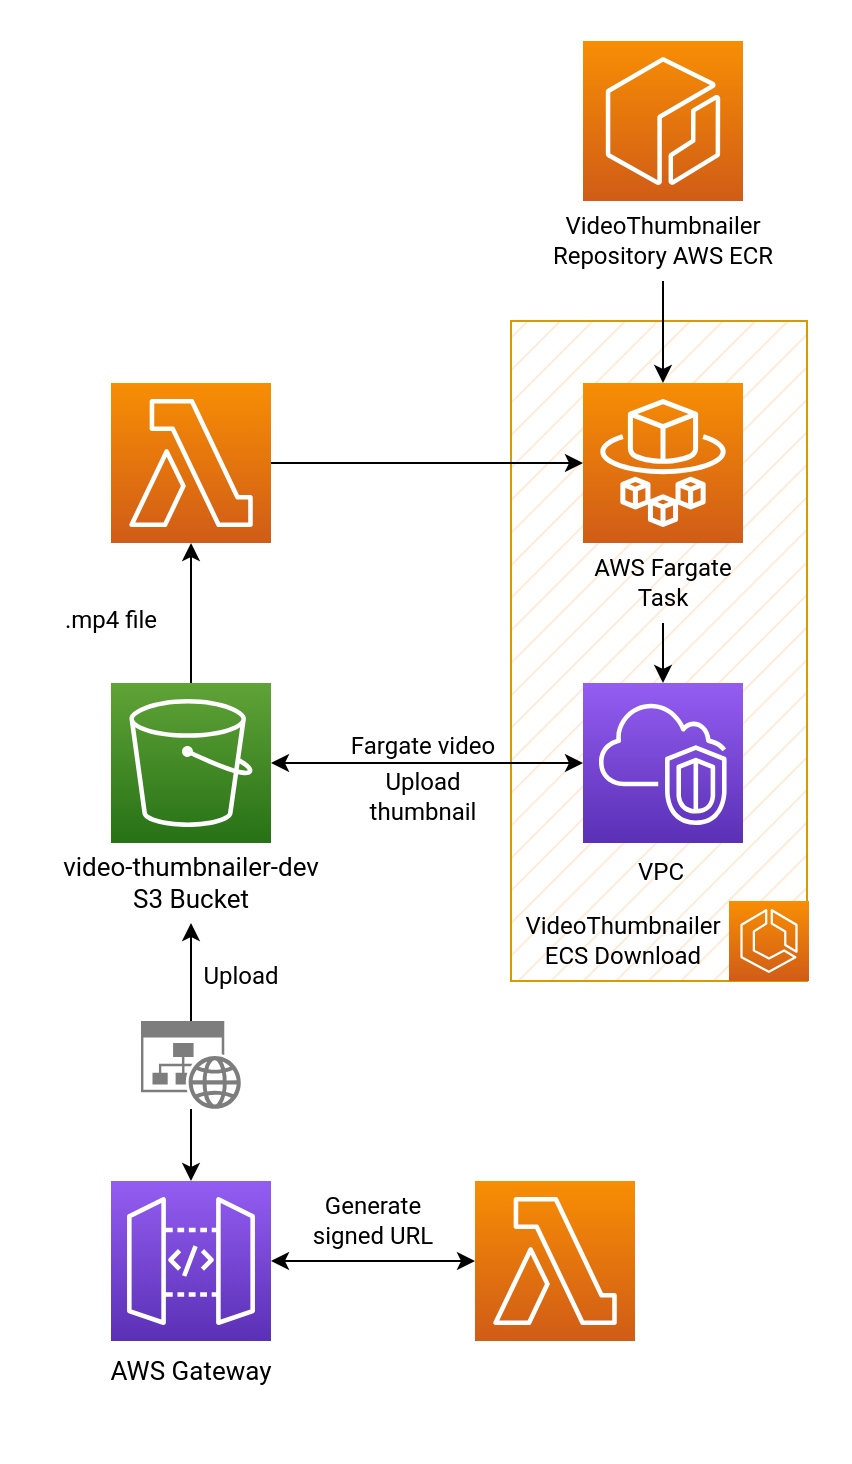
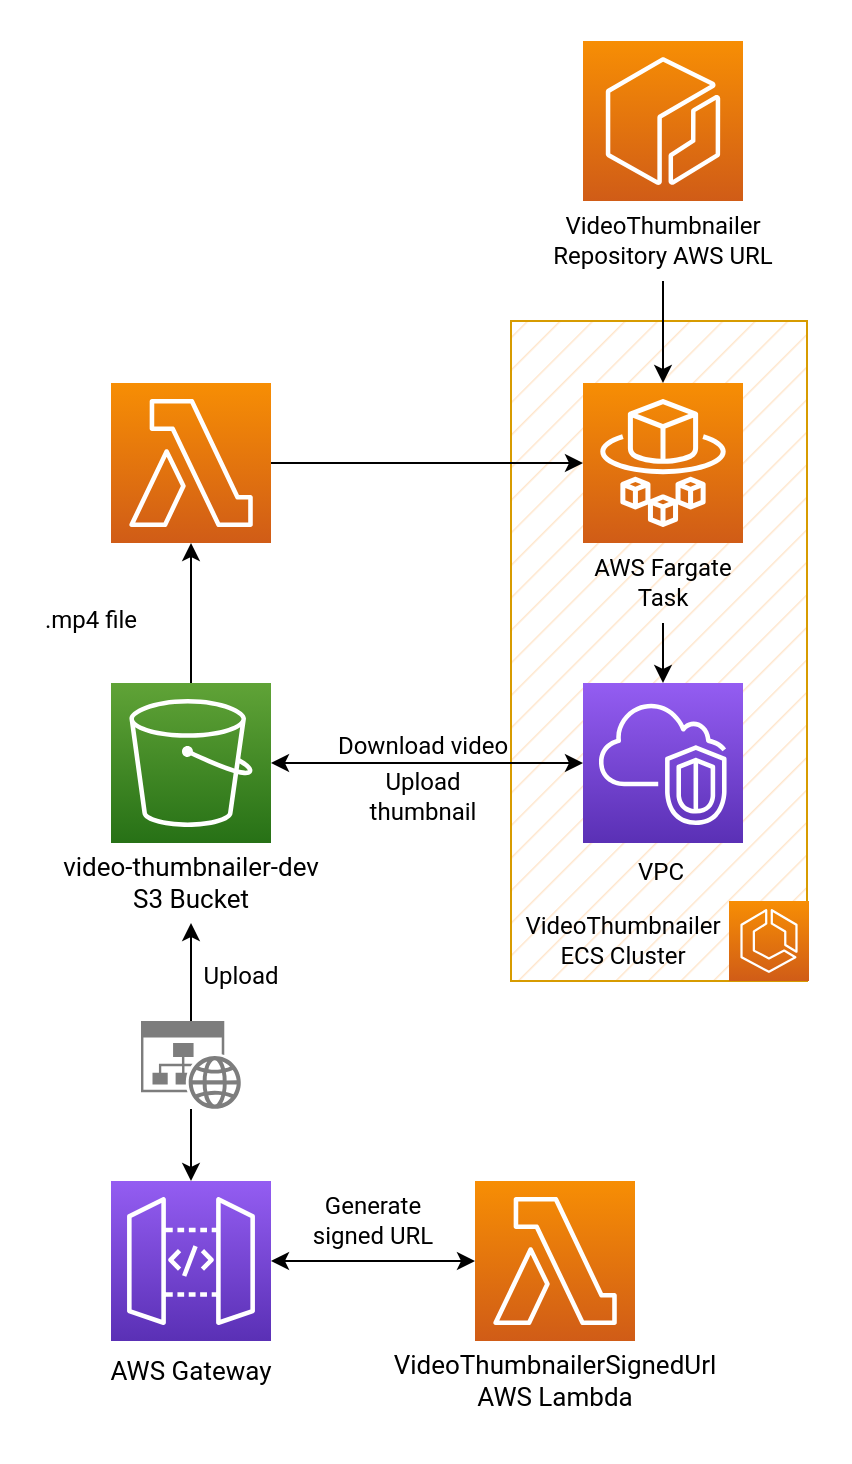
node "VideoThumbnailer Repository AWS ECR": label "VideoThumbnailer Repository AWS ECR" -> "VideoThumbnailer Repository AWS URL"
node ".mp4 file": moved (111, 621) -> (91, 621)
node "Fargate video": label "Fargate video" -> "Download video"
node "VideoThumbnailer ECS Download": label "VideoThumbnailer ECS Download" -> "VideoThumbnailer ECS Cluster"
node "VideoThumbnailerSignedUrlAWS Lambda": added
